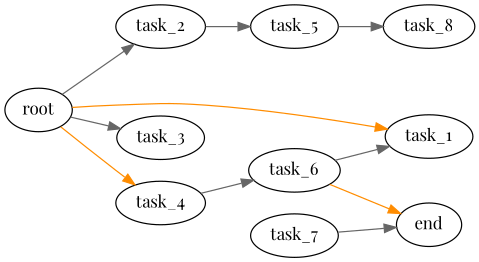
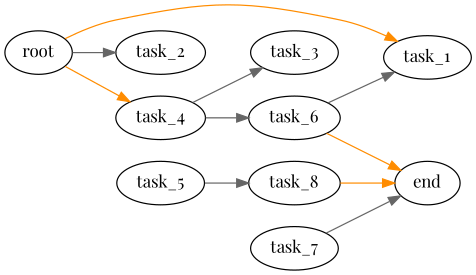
edge "task_2" -> "task_5": removed
edge "root" -> "task_3": now "task_4" -> "task_3"
edge "task_8" -> "end": added
